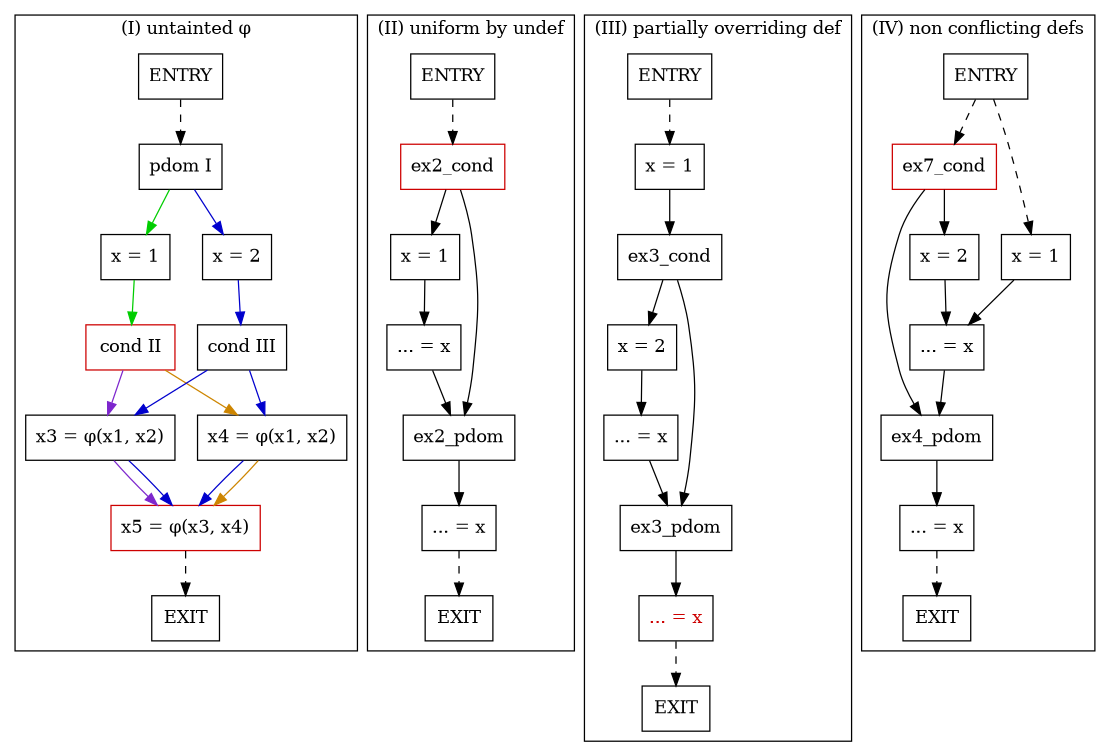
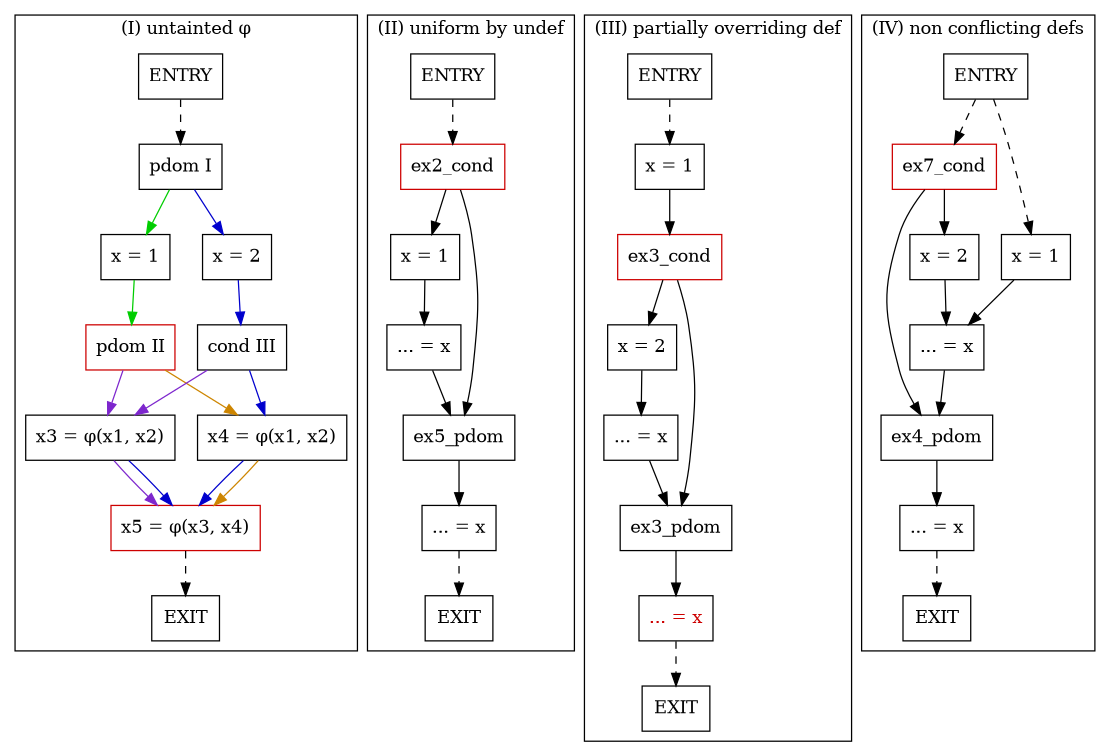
node "ex3_cond": color black -> red3
node "cond II": label "cond II" -> "pdom II"
edge "cond III" -> "x3 = φ(x1, x2)": color blue3 -> purple3
node "ex2_pdom": label "ex2_pdom" -> "ex5_pdom"
